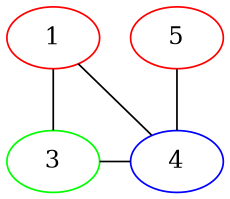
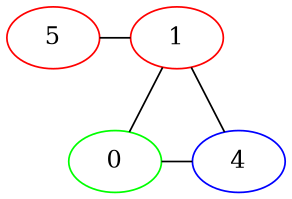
edge "5" -- "4": now "5" -- "1"
node "3": label "3" -> "0"
